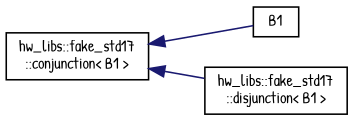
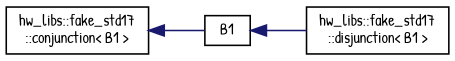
edge "hw_libs::fake_std17 ::disjunction< B1 >" -> "hw_libs::fake_std17 ::conjunction< B1 >": now "hw_libs::fake_std17 ::disjunction< B1 >" -> "B1"
